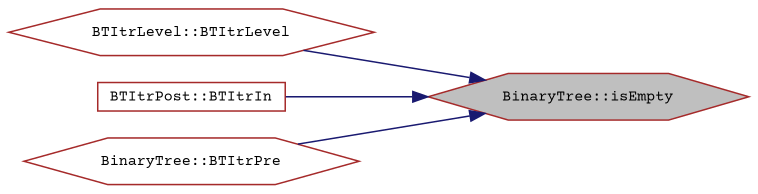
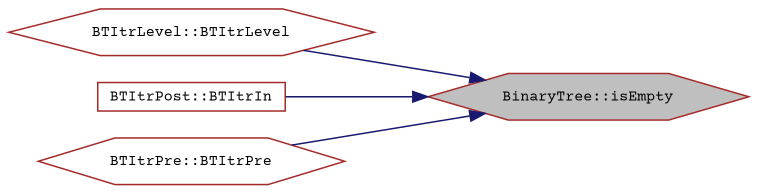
node "BinaryTree::BTItrPre": label "BinaryTree::BTItrPre" -> "BTItrPre::BTItrPre"
